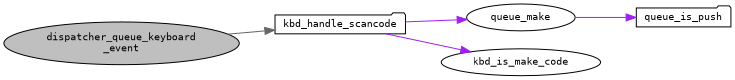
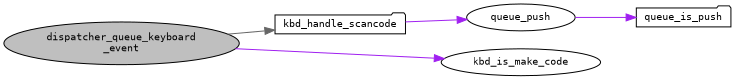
node "queue_make": label "queue_make" -> "queue_push"
edge "kbd_handle_scancode" -> "kbd_is_make_code": now "dispatcher_queue_keyboard _event" -> "kbd_is_make_code"
